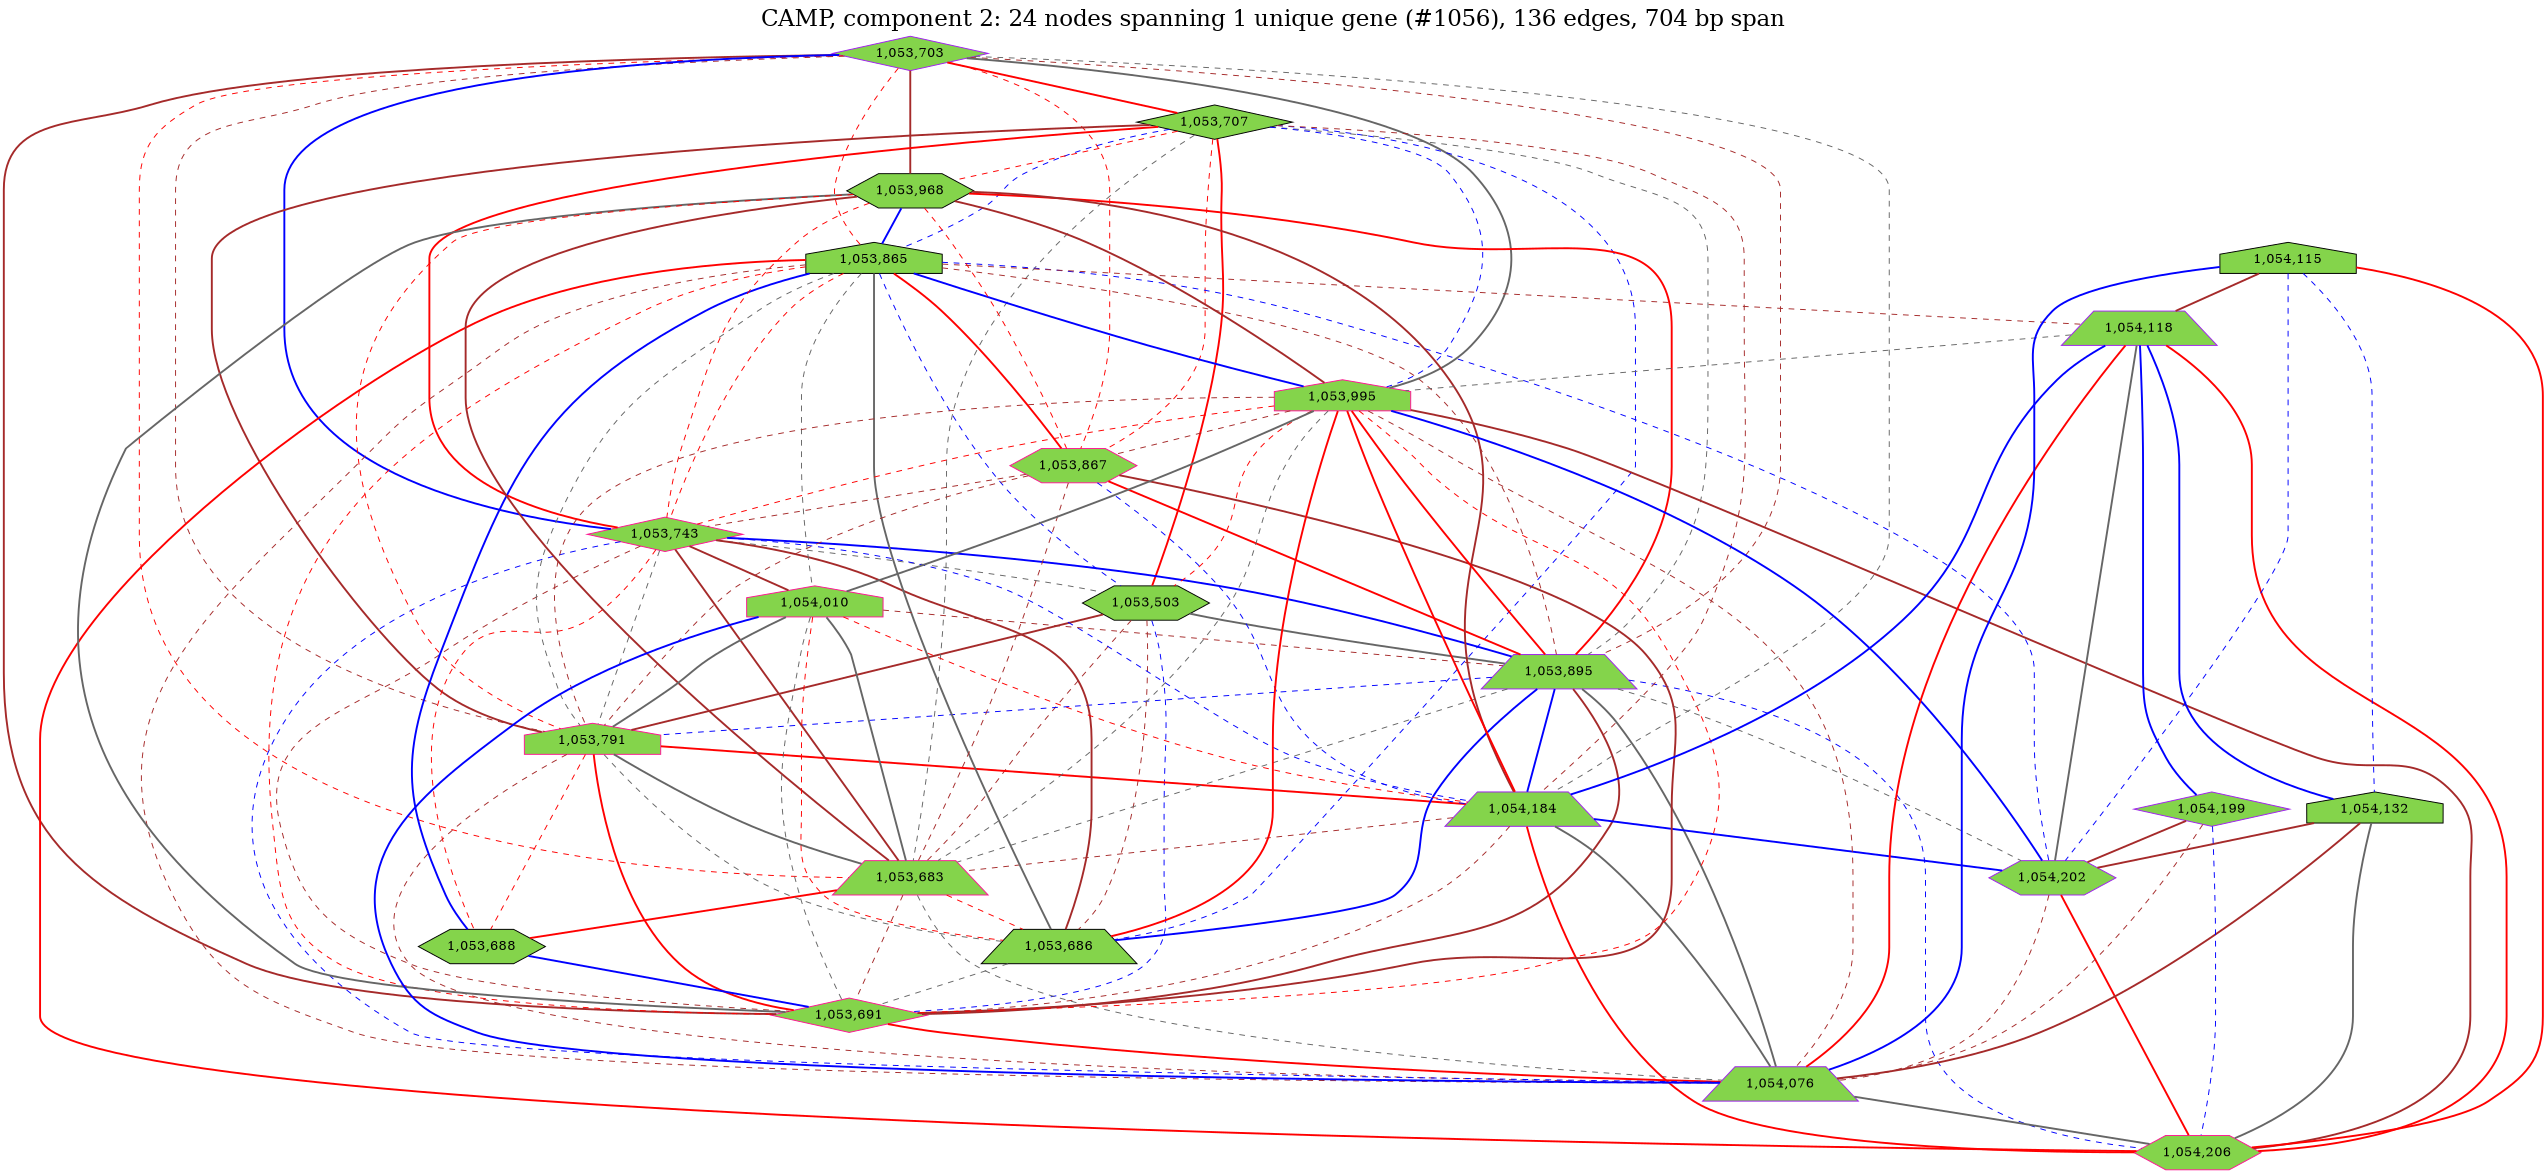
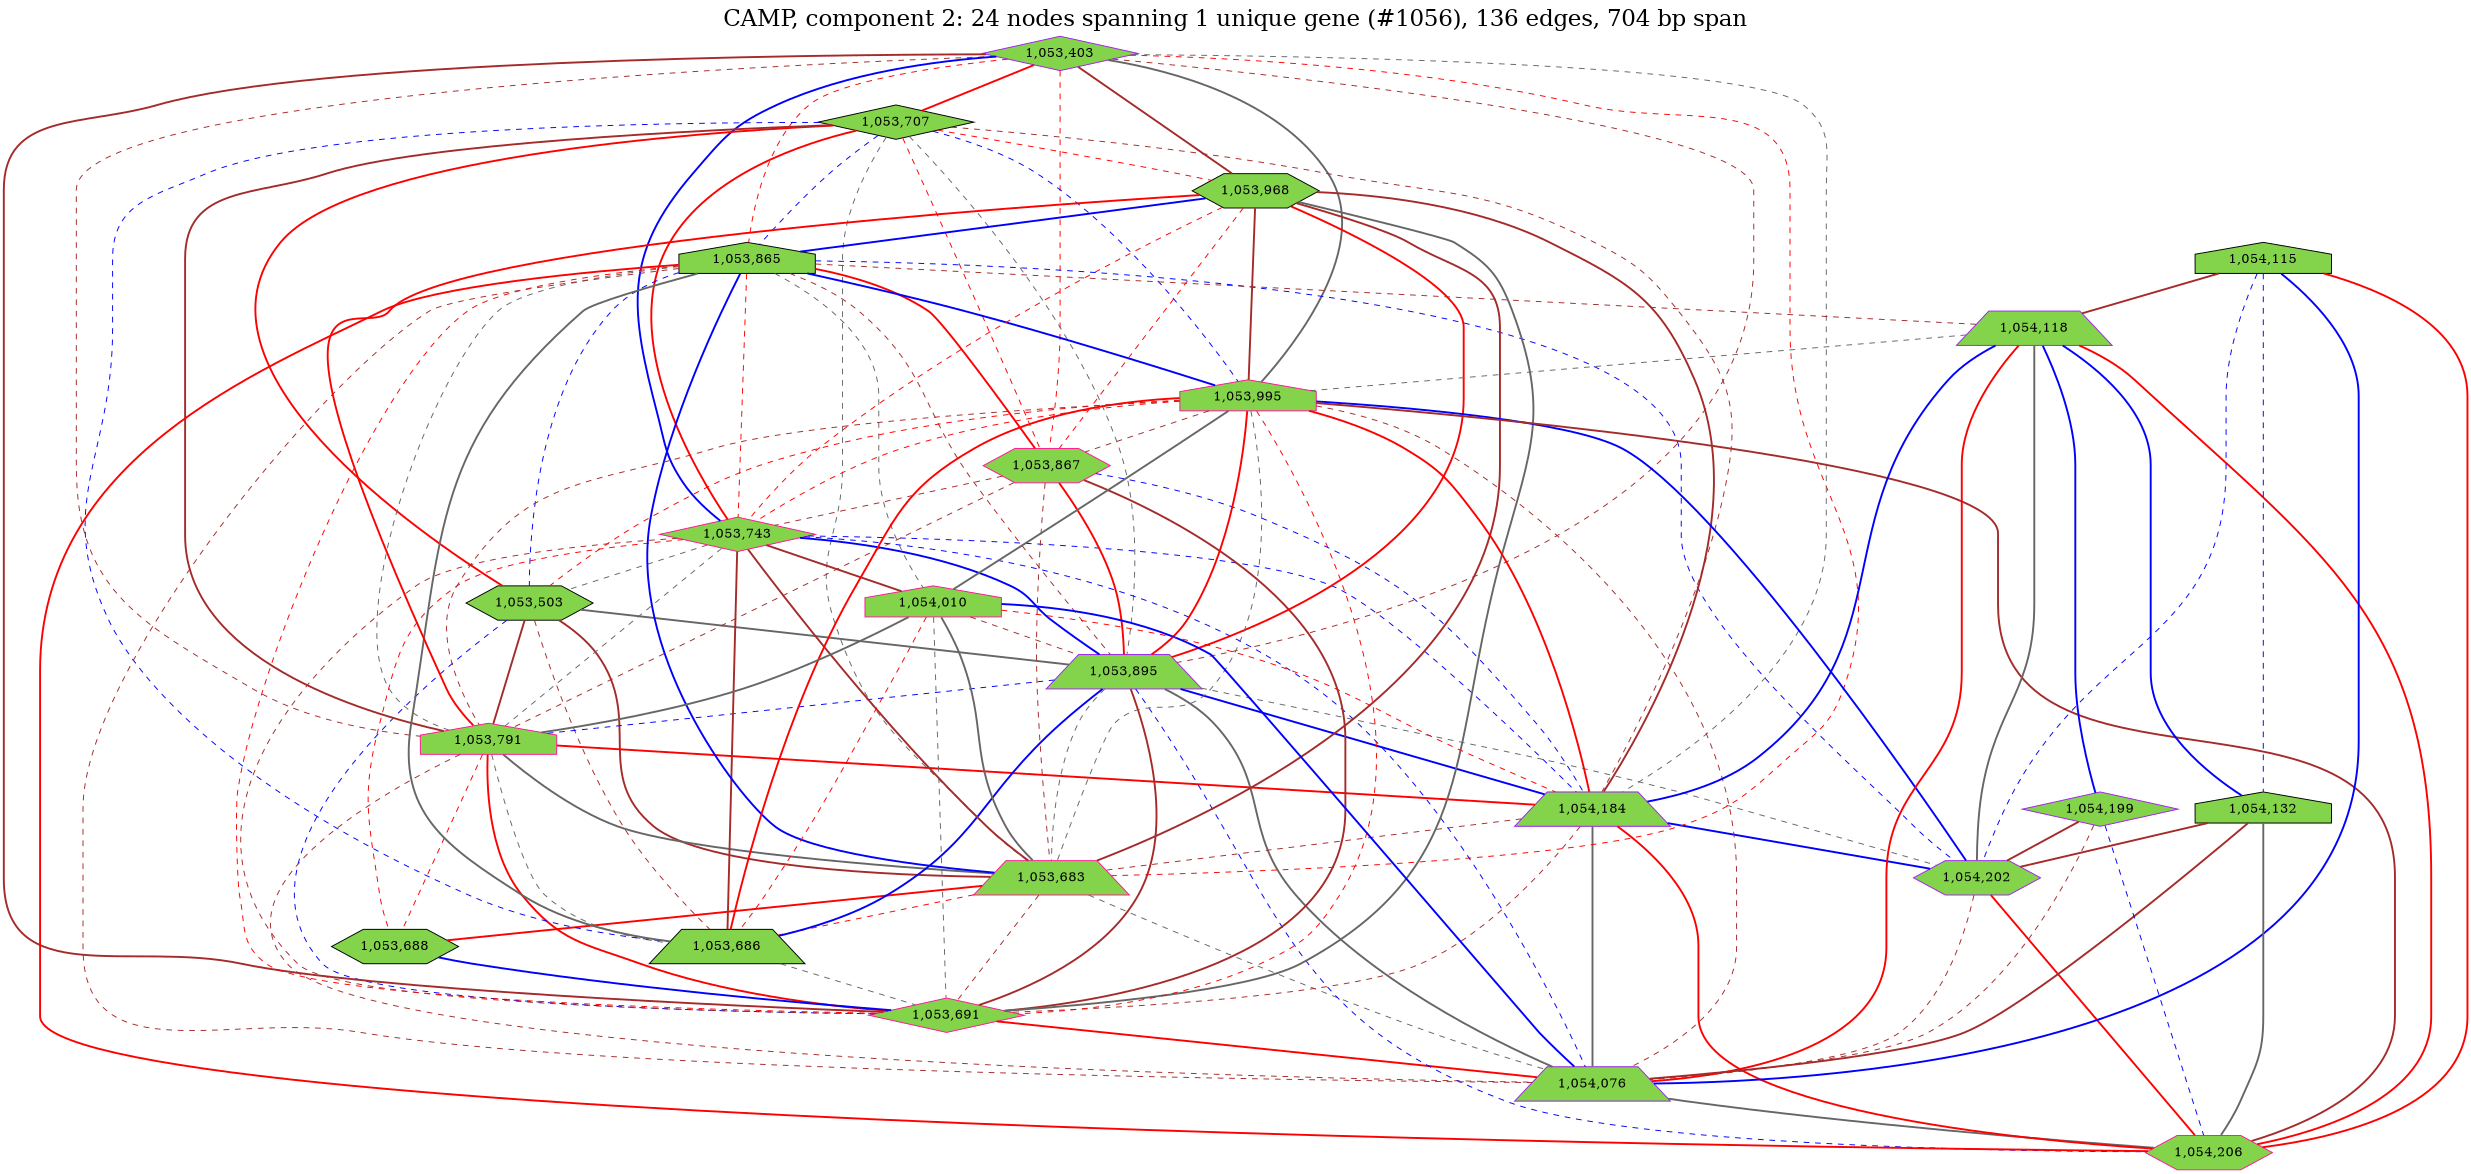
node "1,053,703": label "1,053,703" -> "1,053,403"
edge "1,053,968" -- "1,053,791": style dashed -> bold
edge "1,053,865" -- "1,053,688": now "1,053,865" -- "1,053,683"
edge "1,053,503" -- "1,053,683": style dashed -> bold
